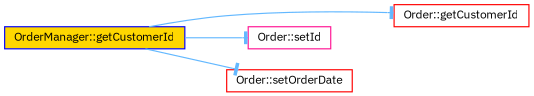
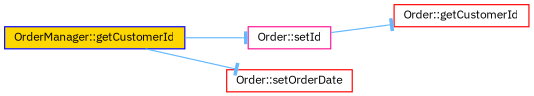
edge "OrderManager::getCustomerId" -> "Order::getCustomerId": now "Order::setId" -> "Order::getCustomerId"
